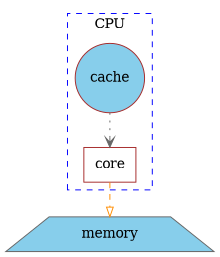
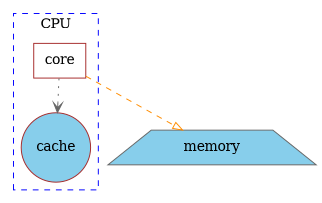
edge "cache" -> "core": reversed
